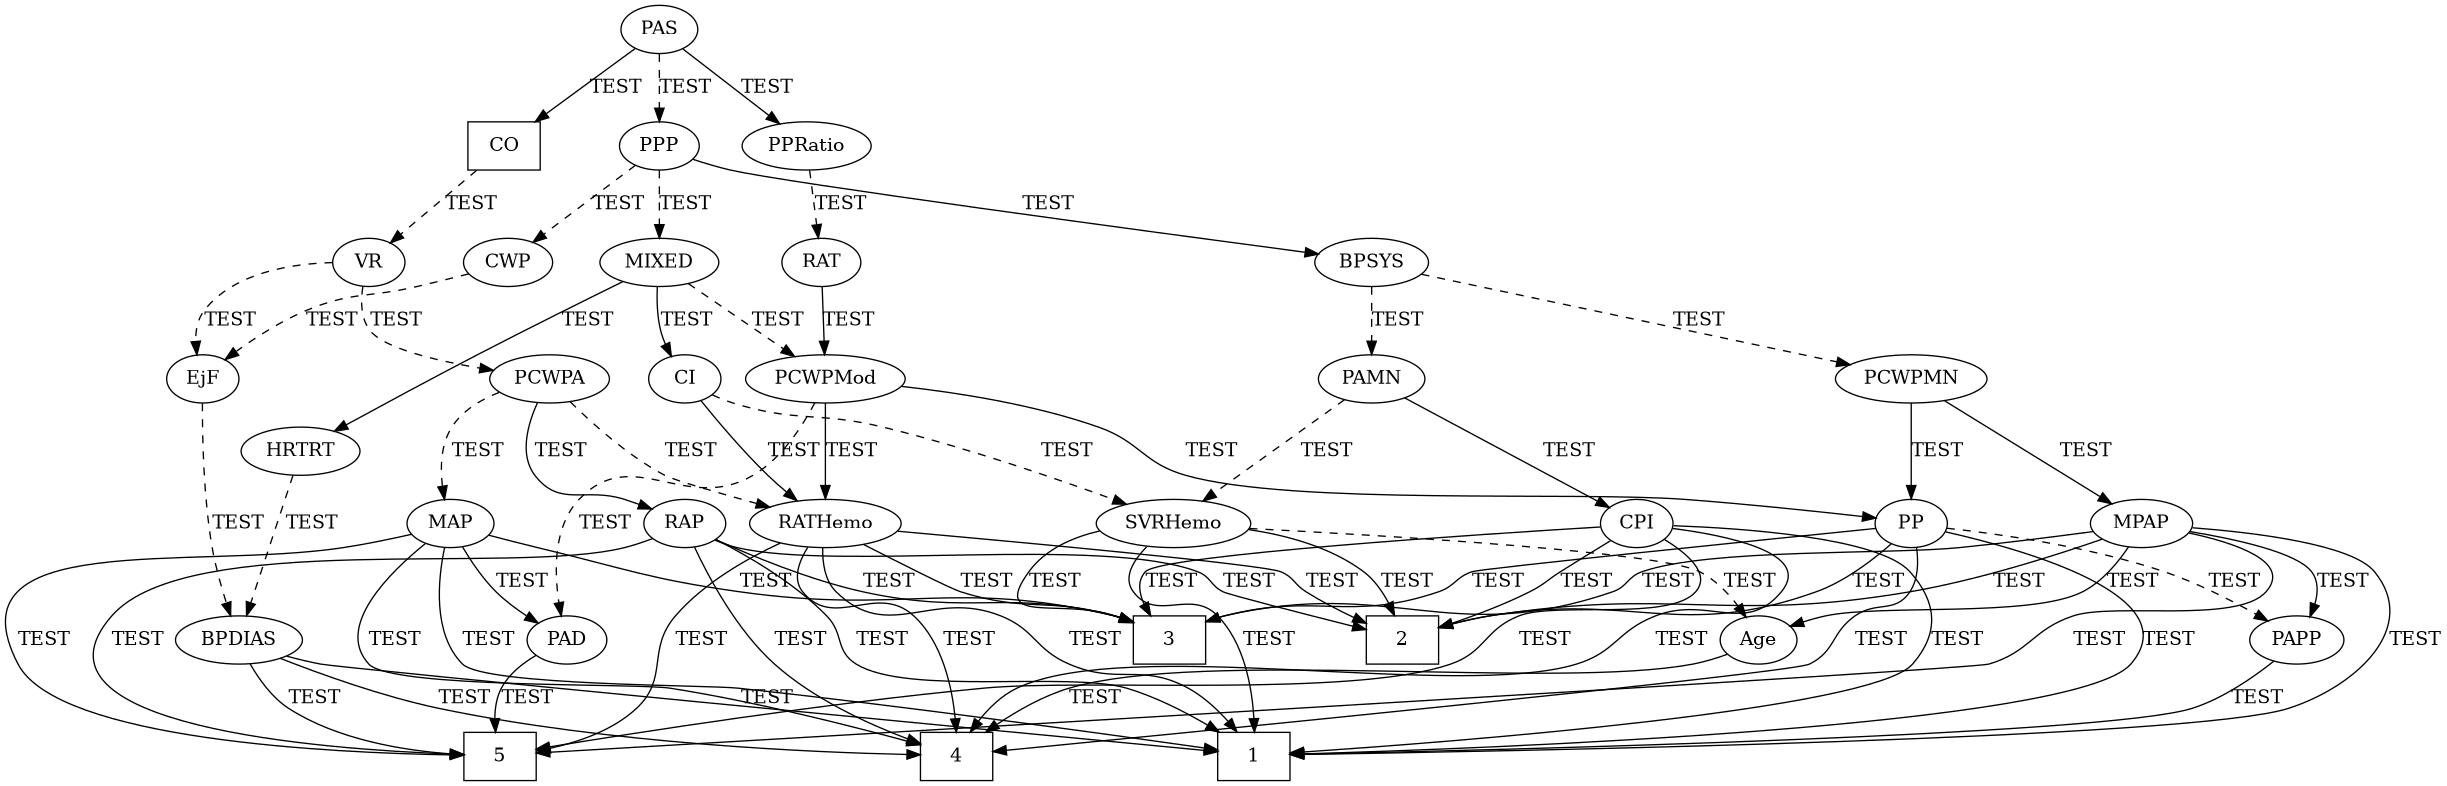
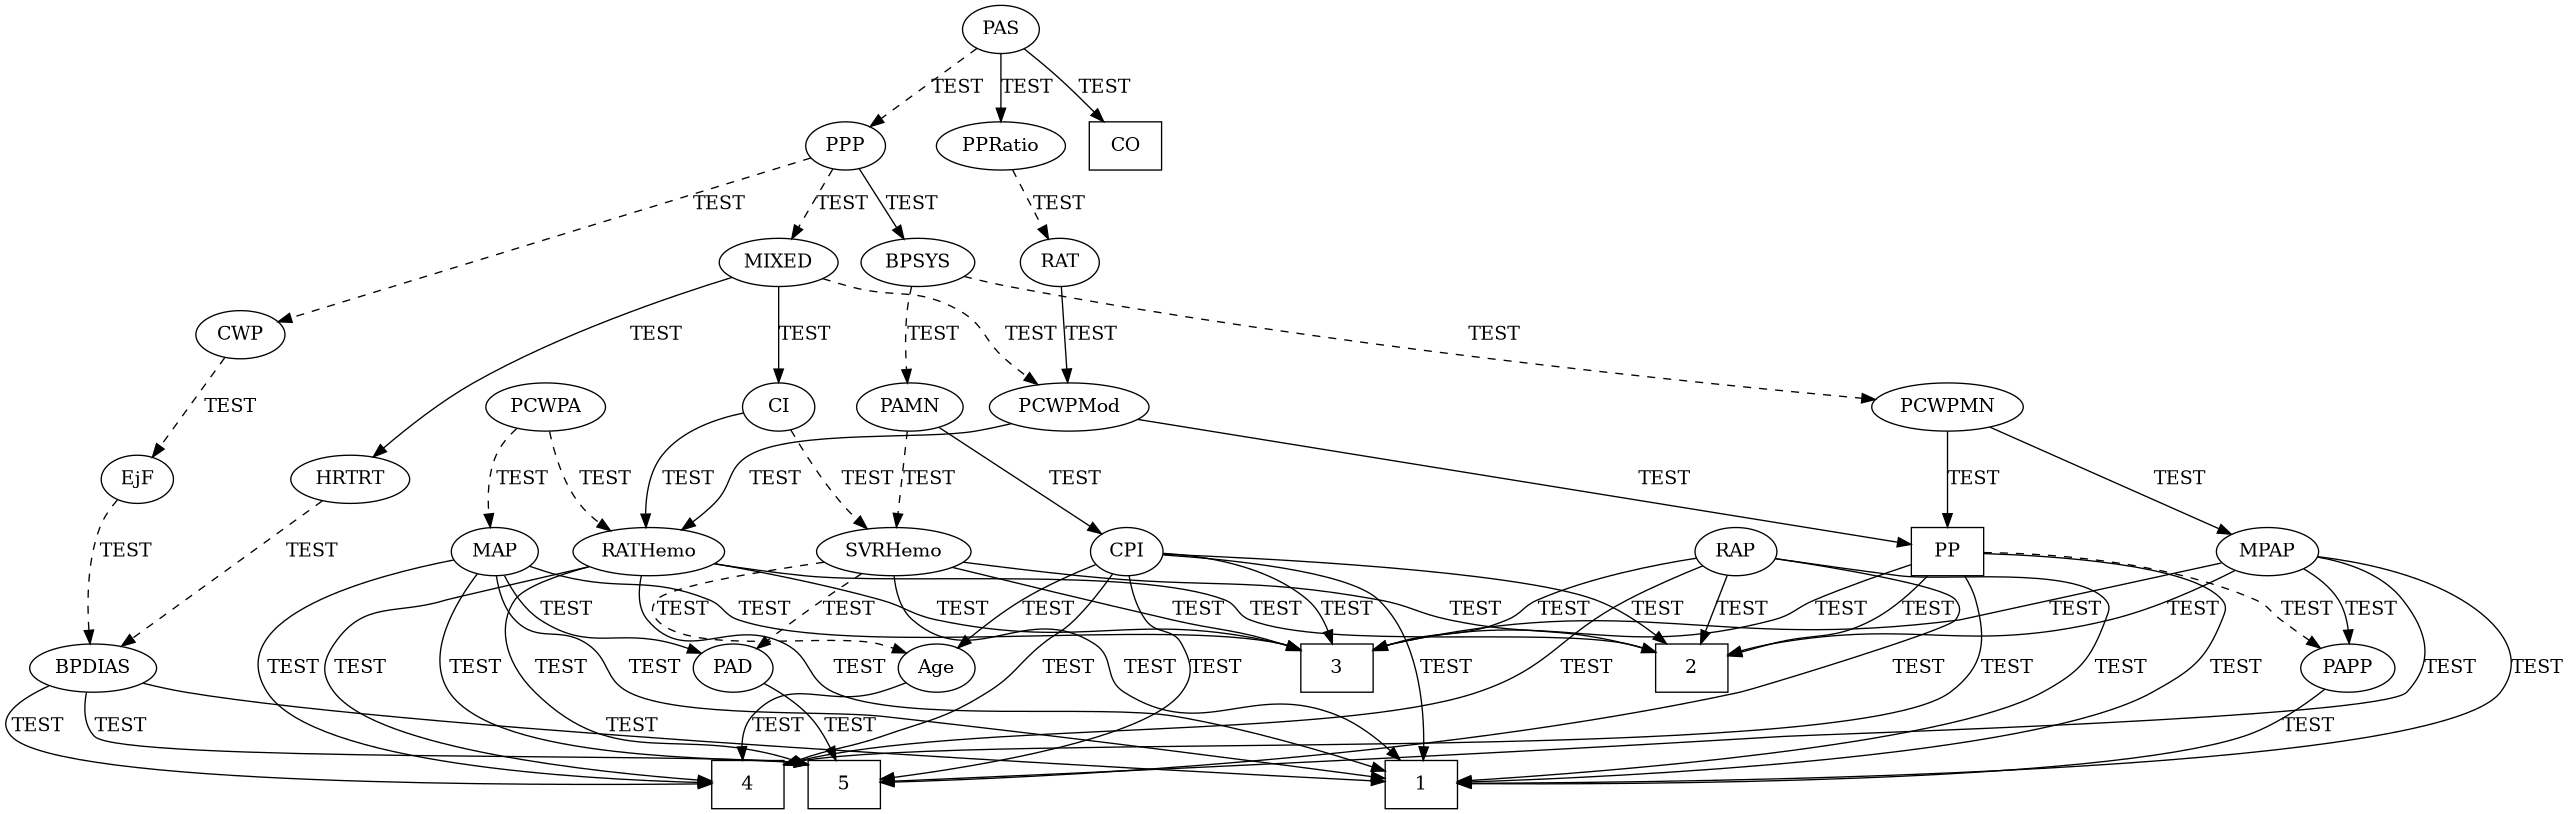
node "VR": removed
edge "PCWPMod" -> "PAD": now "SVRHemo" -> "PAD"
edge "PCWPA" -> "RAP": removed, label "TEST"
node "PP": shape ellipse -> box
edge "MPAP" -> "Age": now "CPI" -> "Age"
